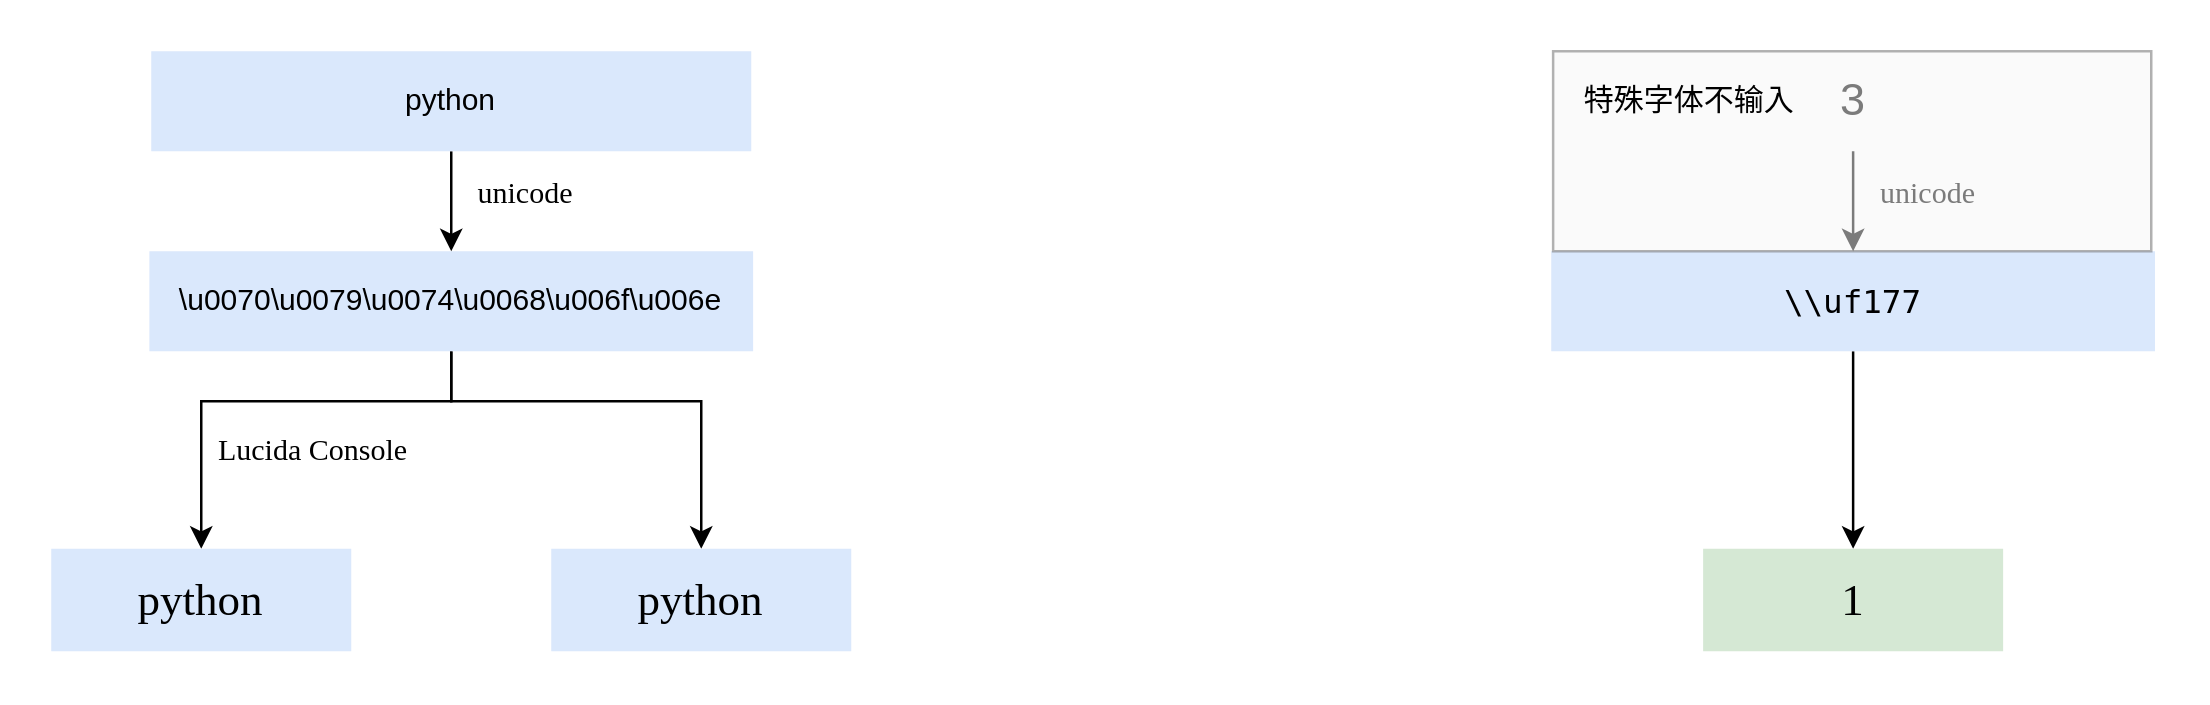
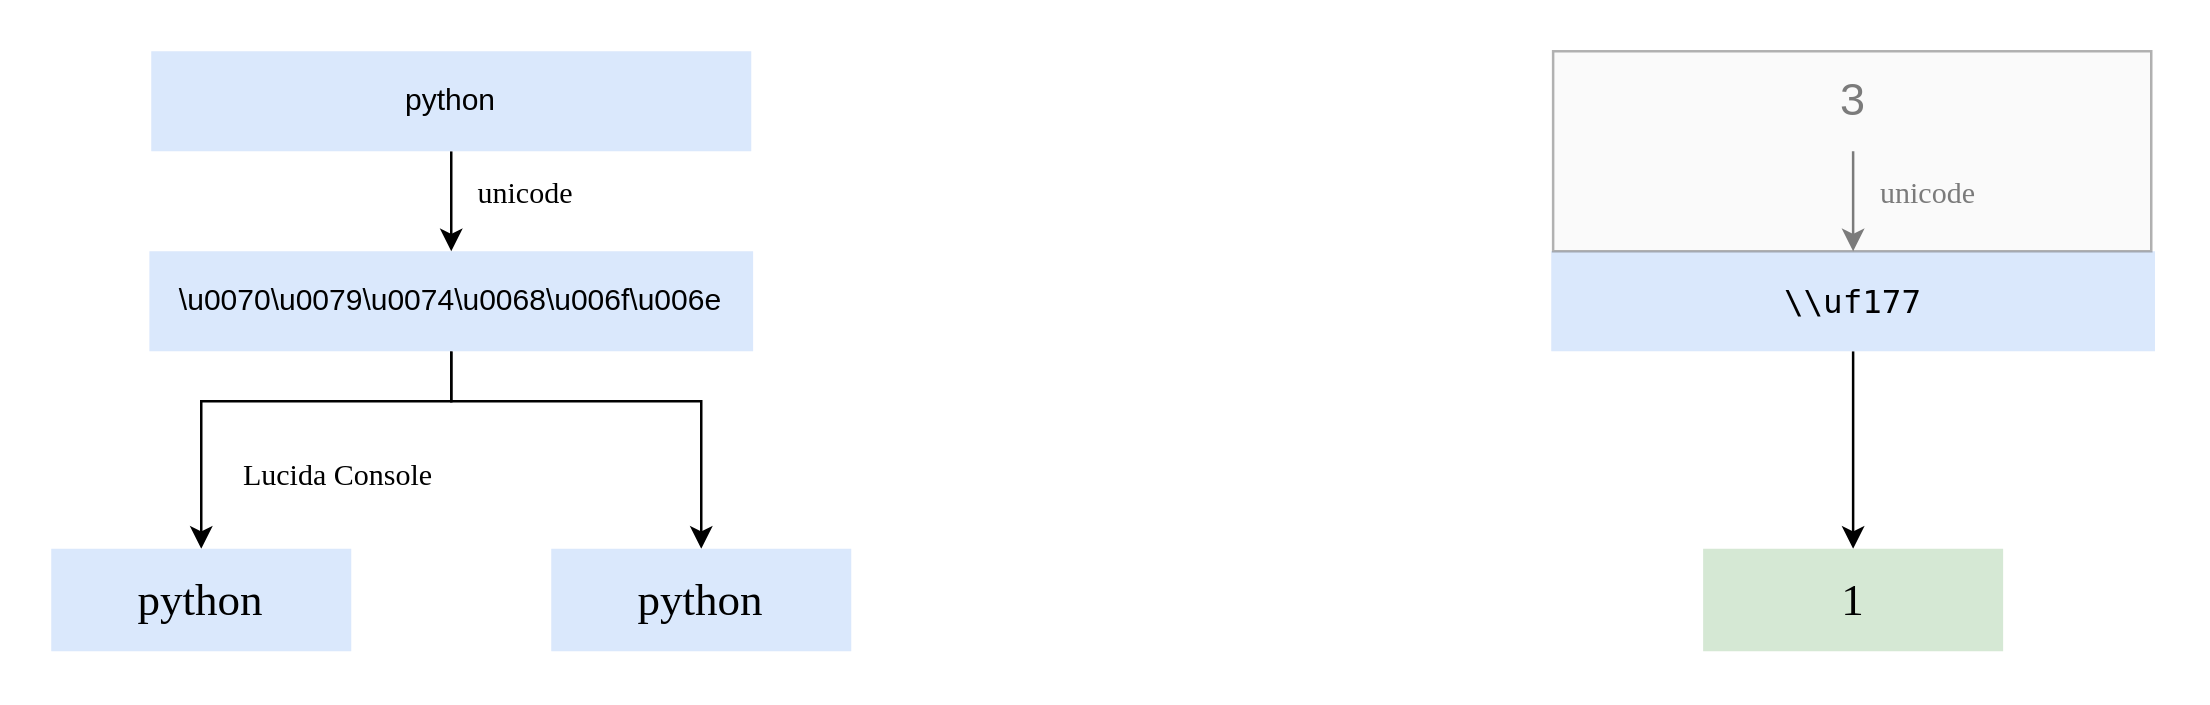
node "特殊字体不输入": removed
node "Lucida Console": moved (314, 451) -> (339, 476)
